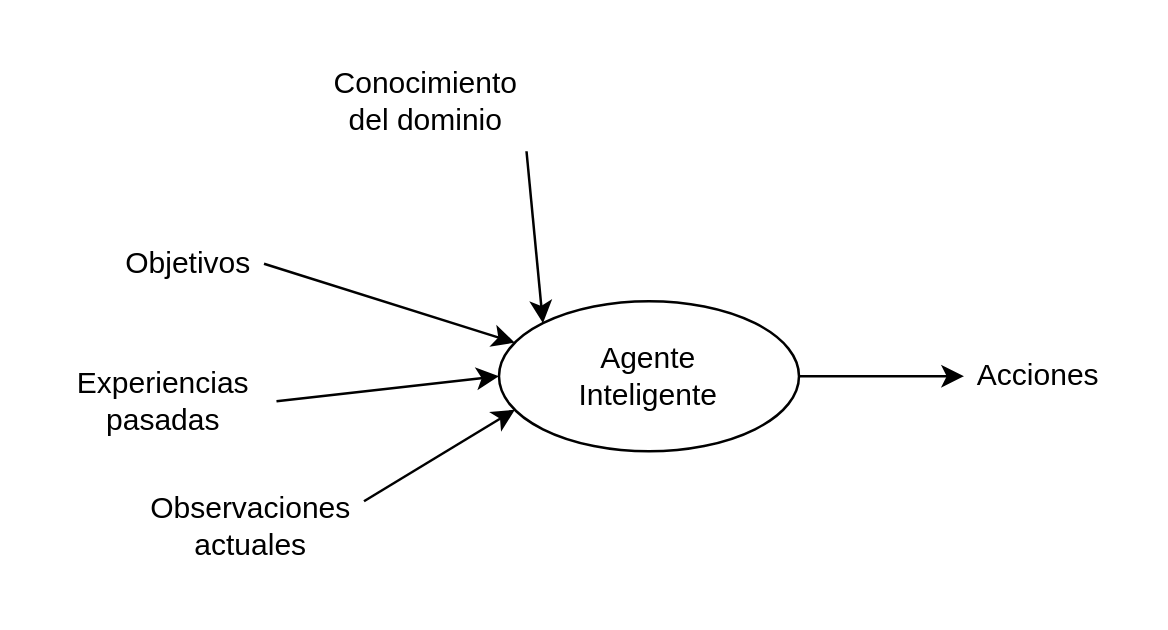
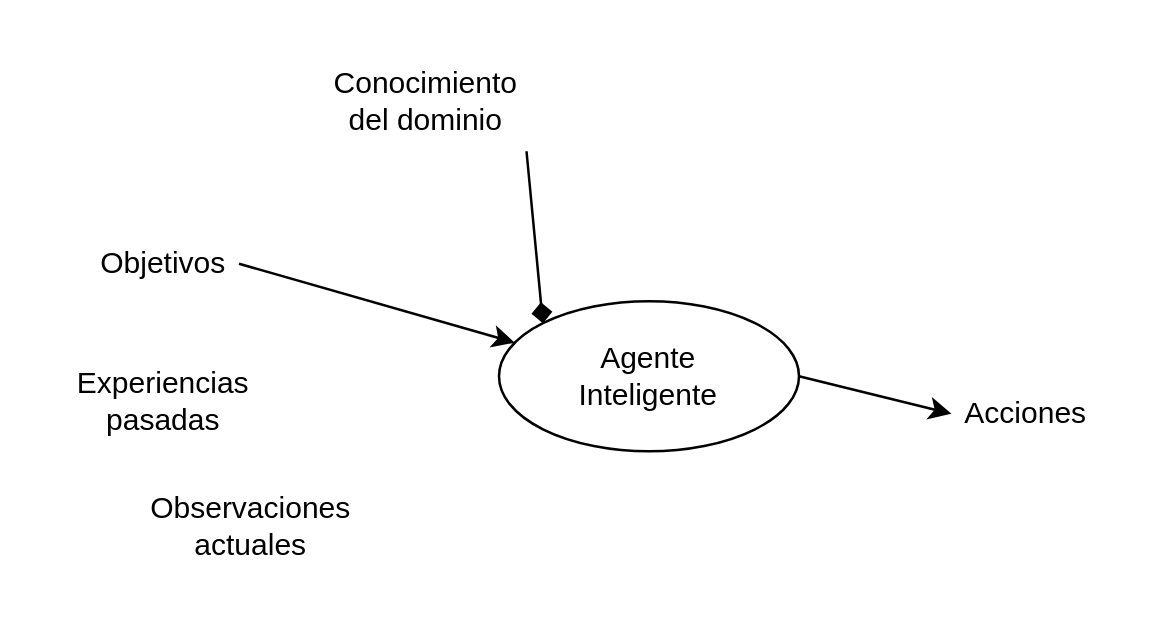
node "Objetivos": moved (189, 264) -> (164, 264)
edge "Conocimiento del dominio" -> "Agente Inteligente": arrowhead classic -> diamond
node "Acciones": moved (1039, 376) -> (1026, 414)
edge "Experiencias pasadas" -> "Agente Inteligente": removed
edge "Observaciones actuales" -> "Agente Inteligente": removed
